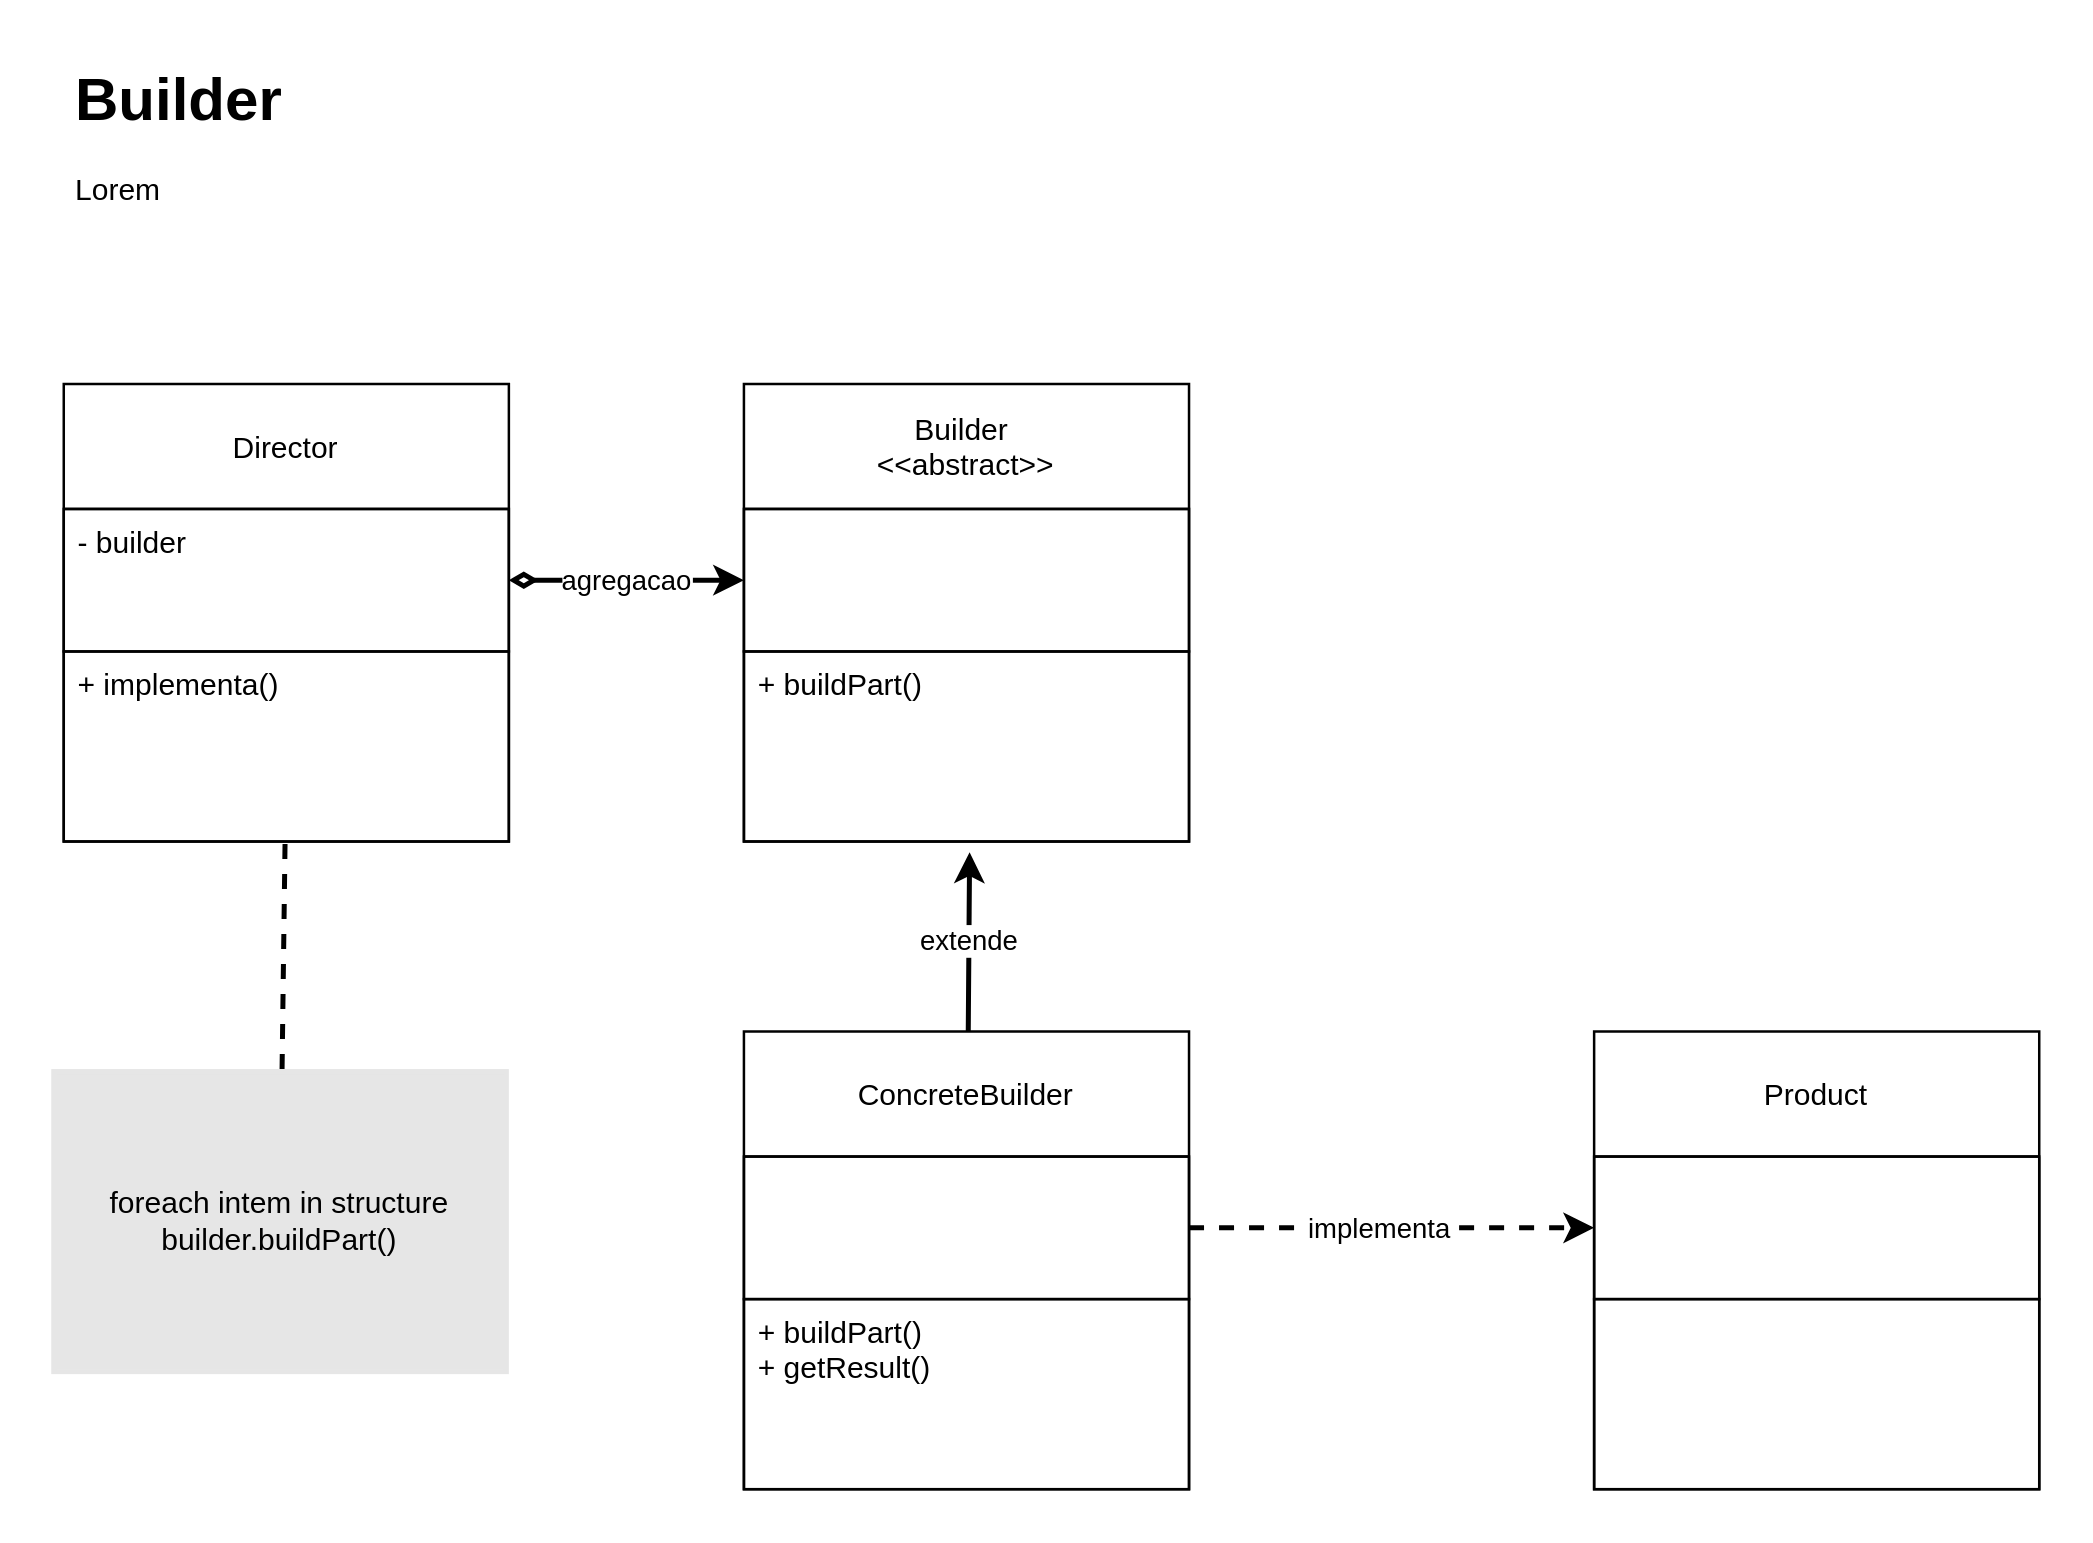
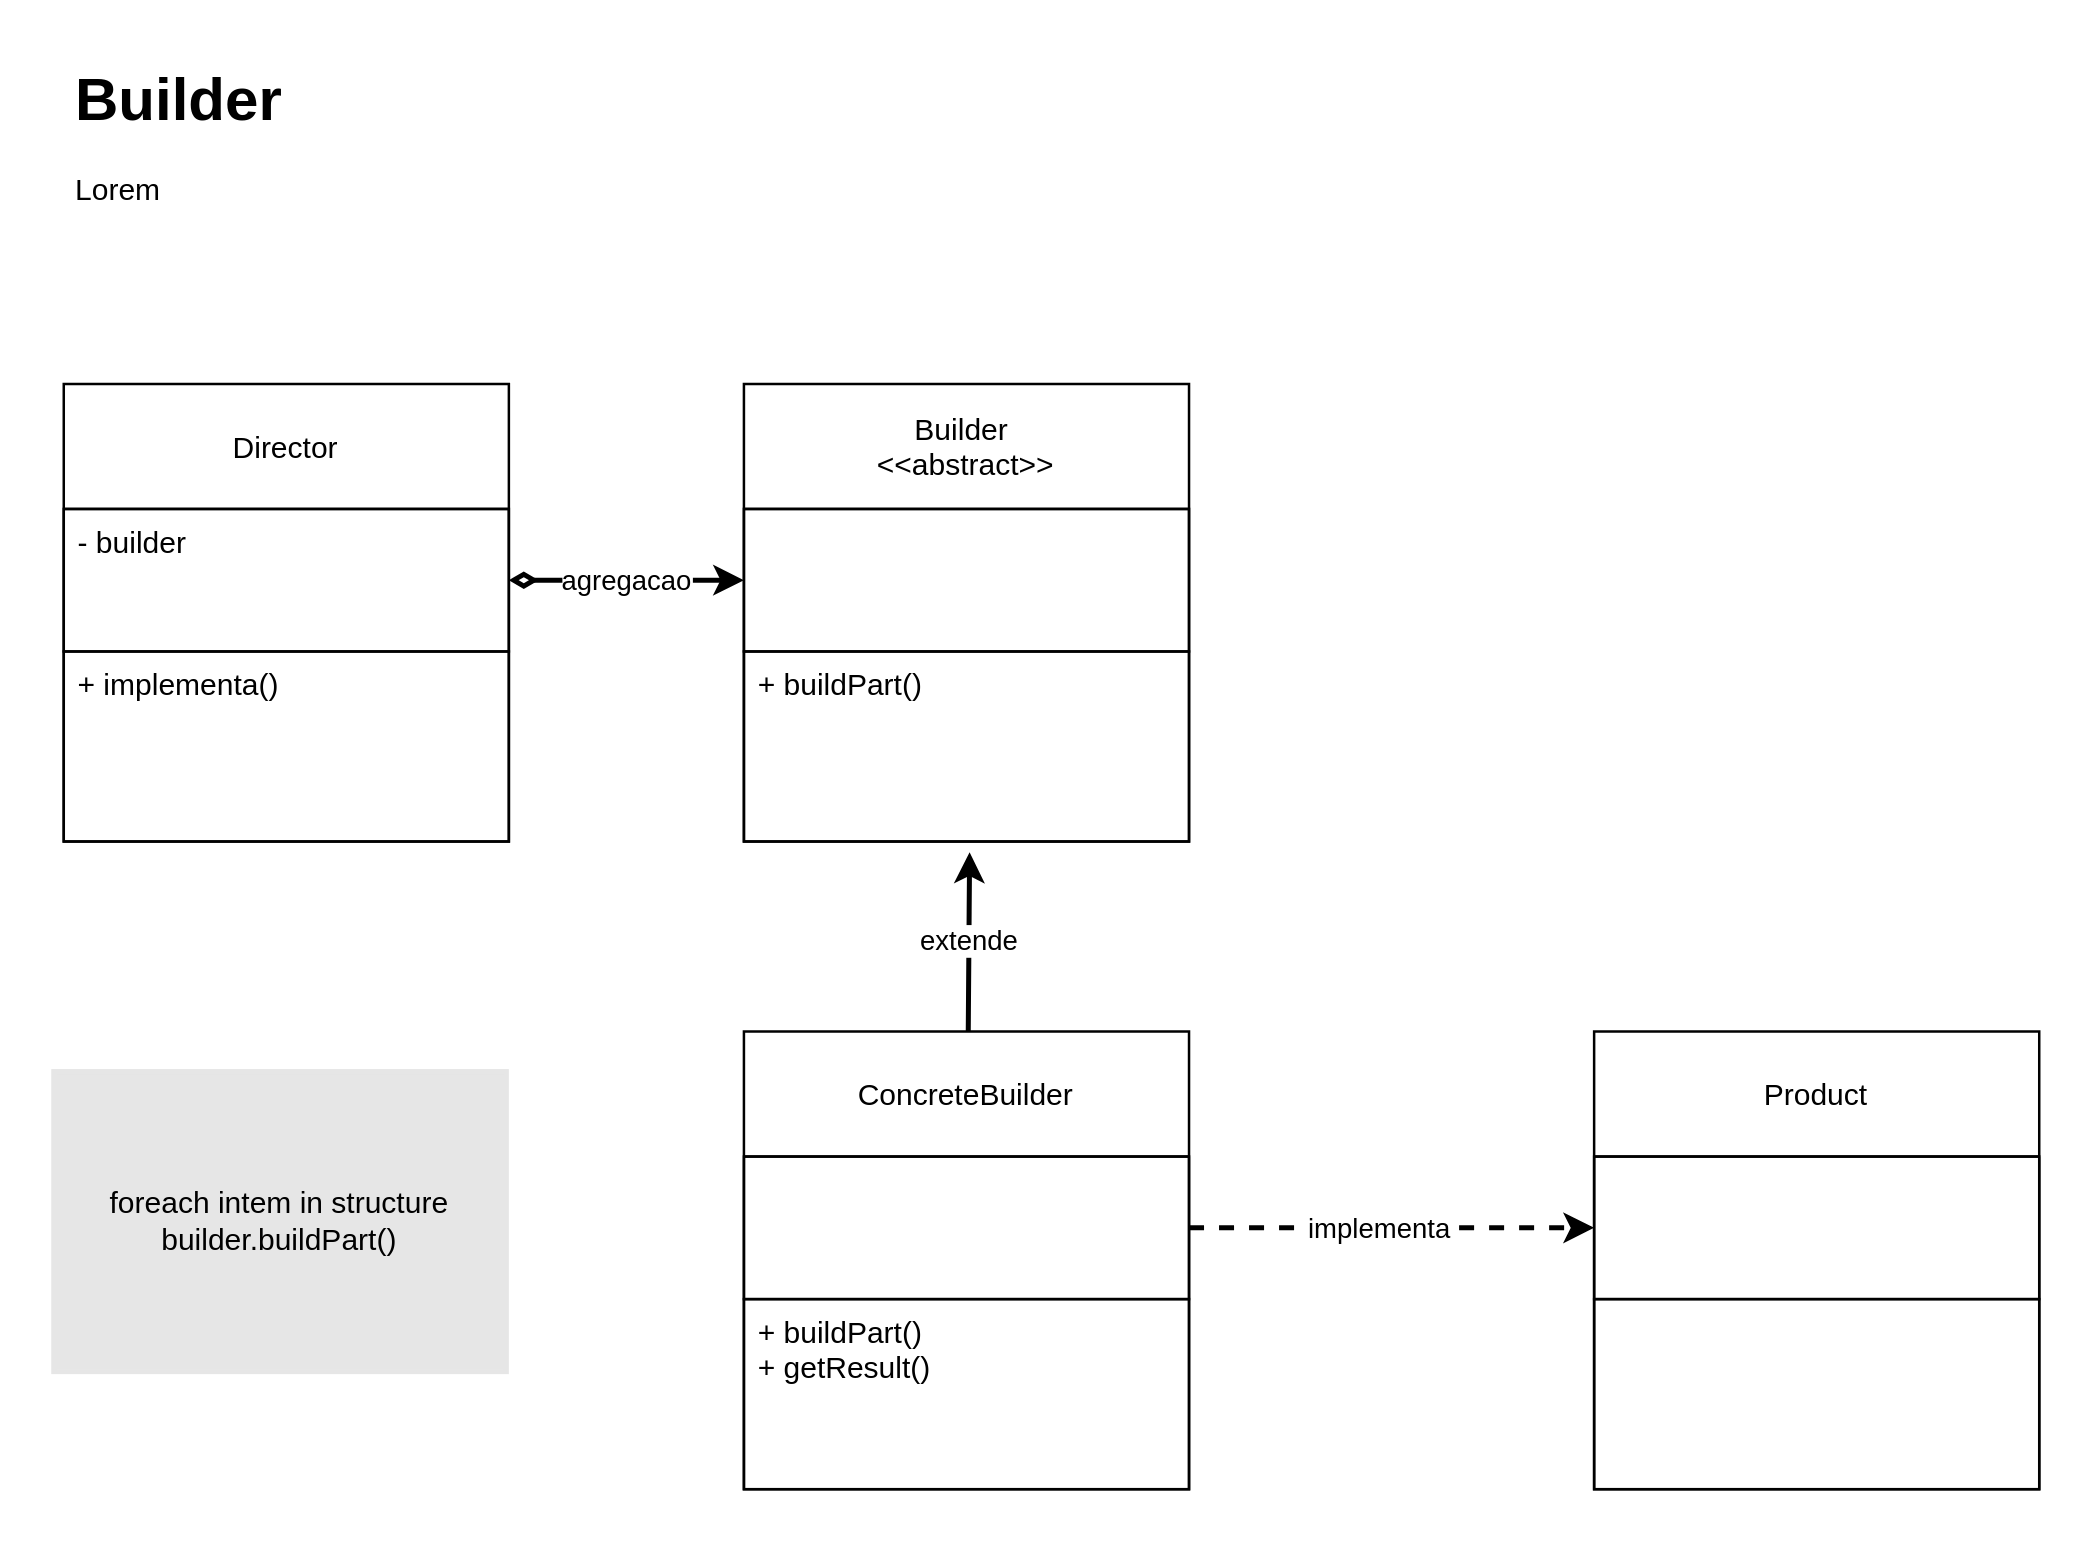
edge "+ implementa()" -- "foreach intem in structure builder.buildPart()": removed
